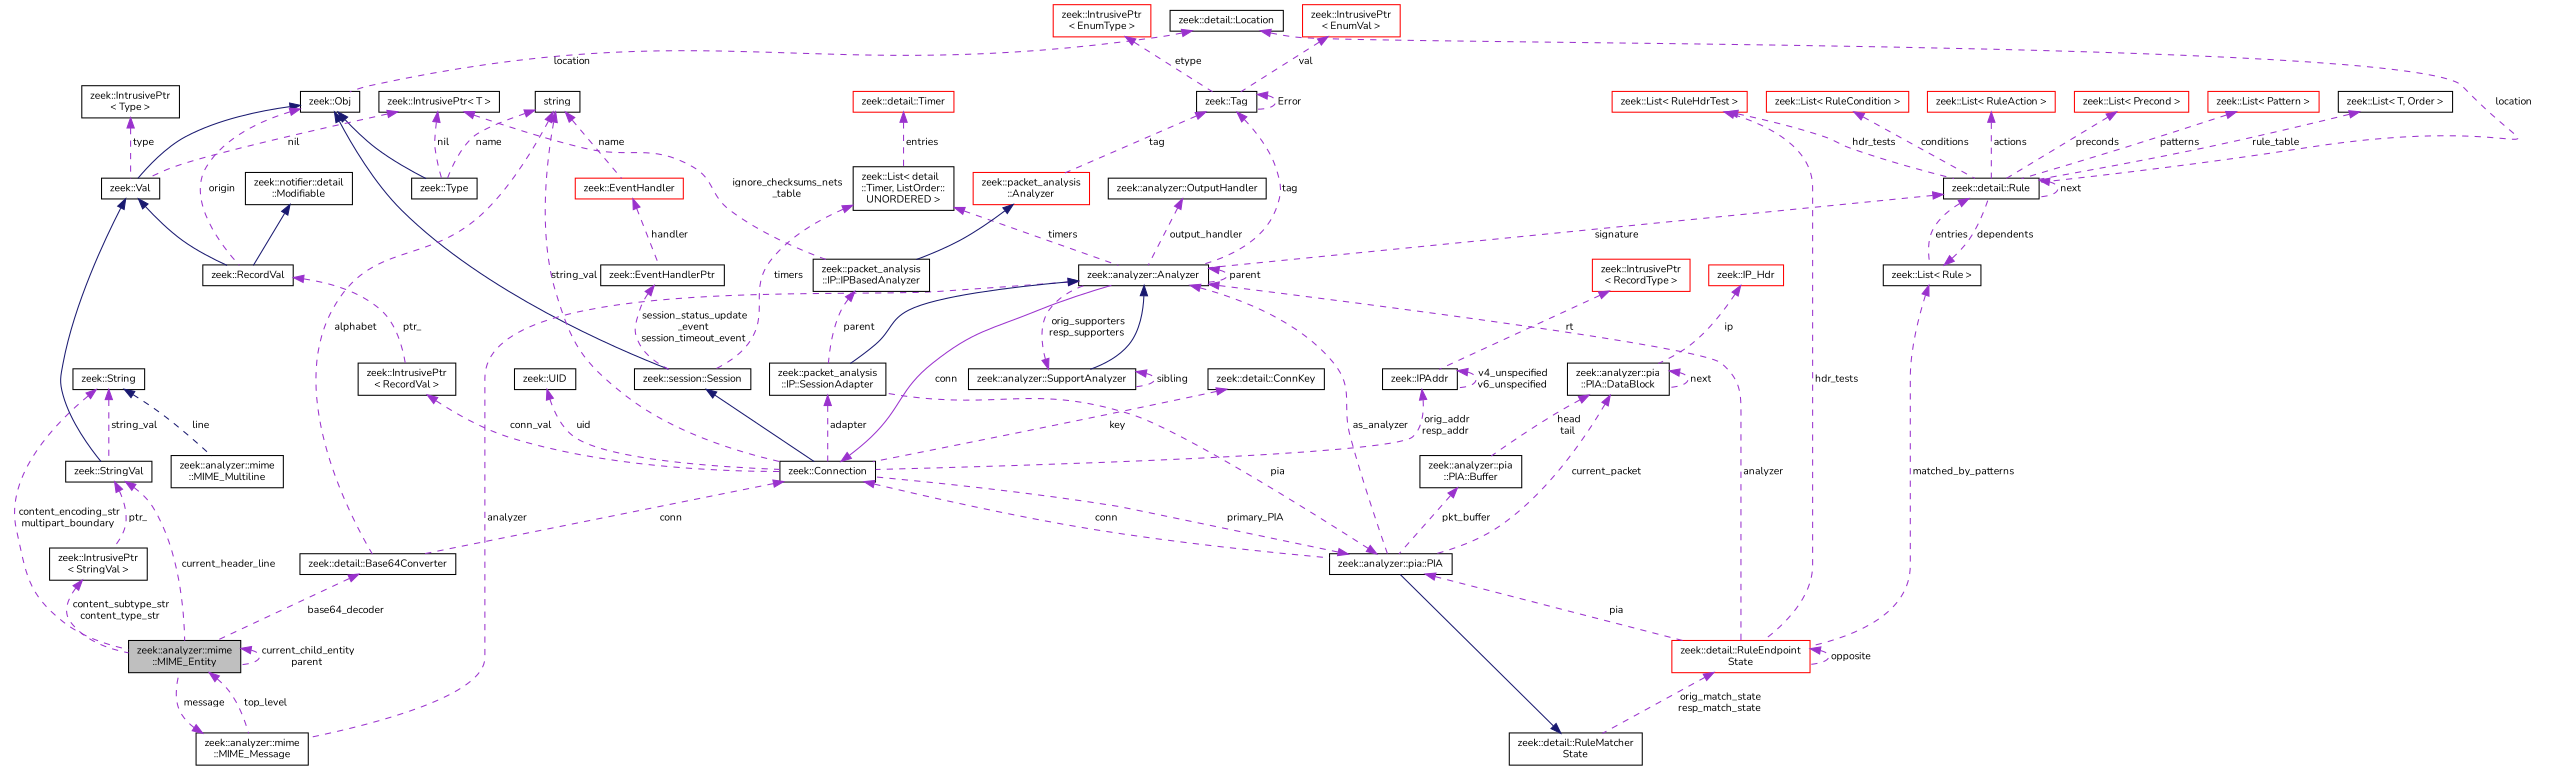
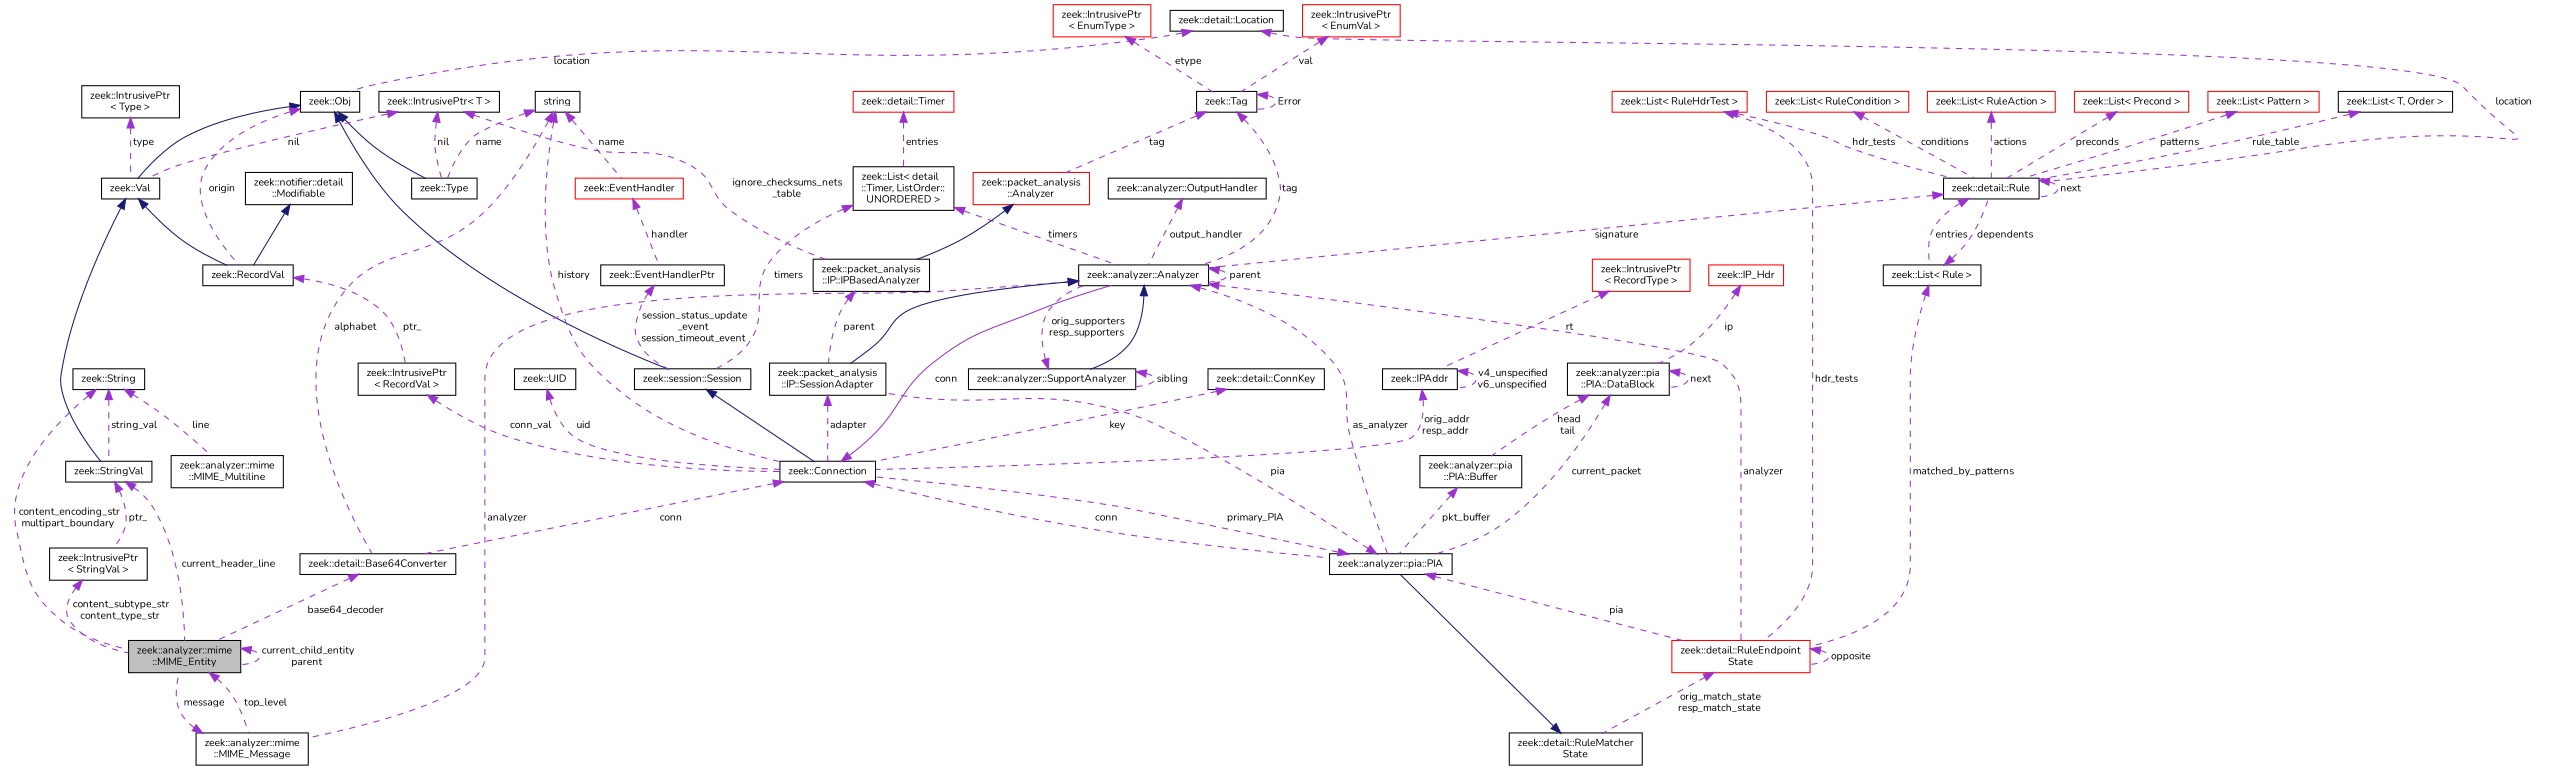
edge "zeek::Connection" -> "string": label " string_val" -> " history"
edge "zeek::analyzer::mime ::MIME_Multiline" -> "zeek::String": color midnightblue -> darkorchid3
